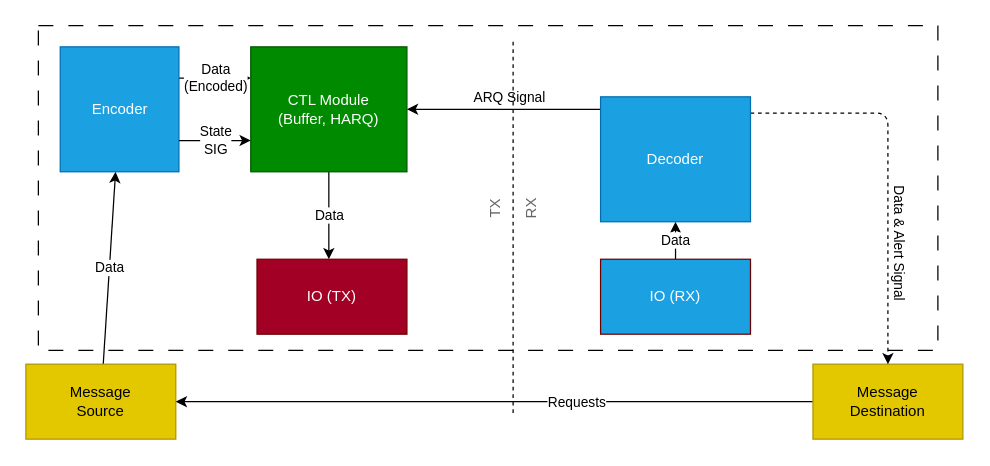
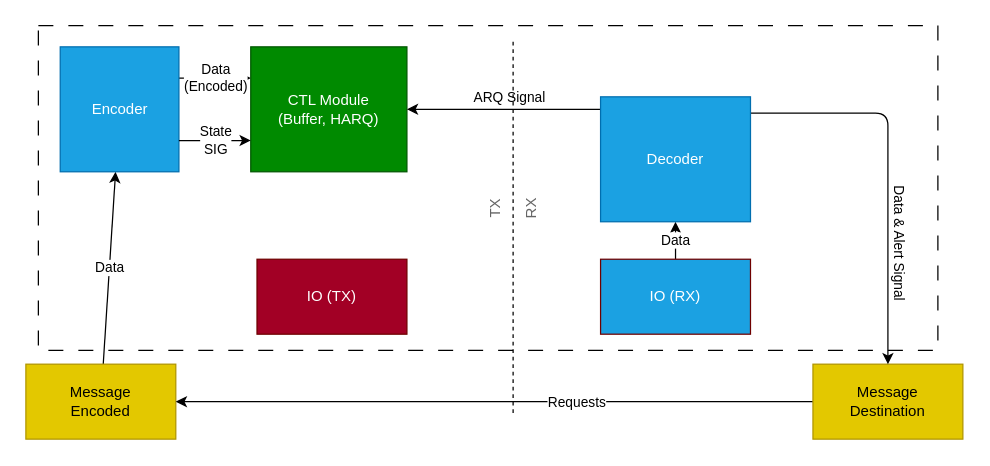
edge "Decoder" -> "Message Destination": style dashed -> solid
edge "CTL Module (Buffer, HARQ)" -> "IO (TX)": removed, label "Data"
node "Message Source": label "Message Source" -> "Message Encoded"
